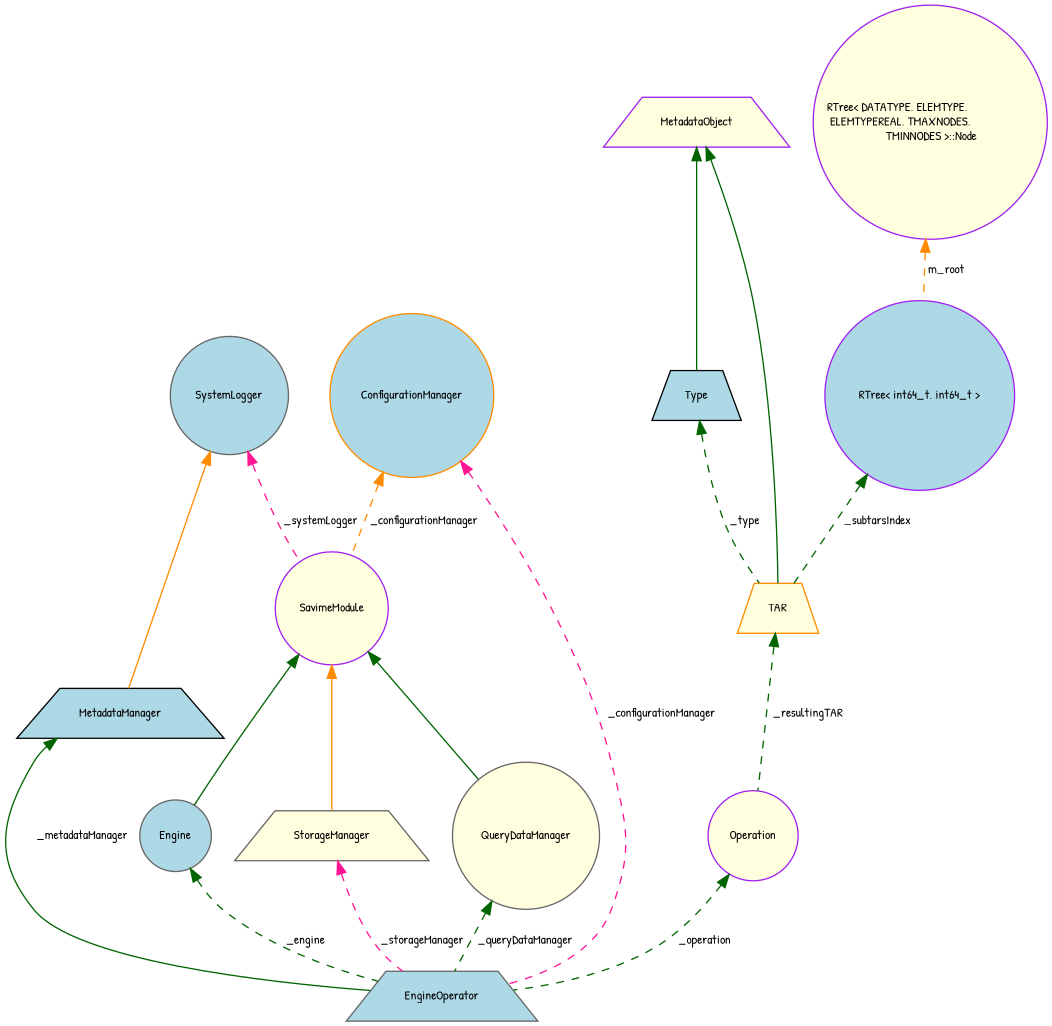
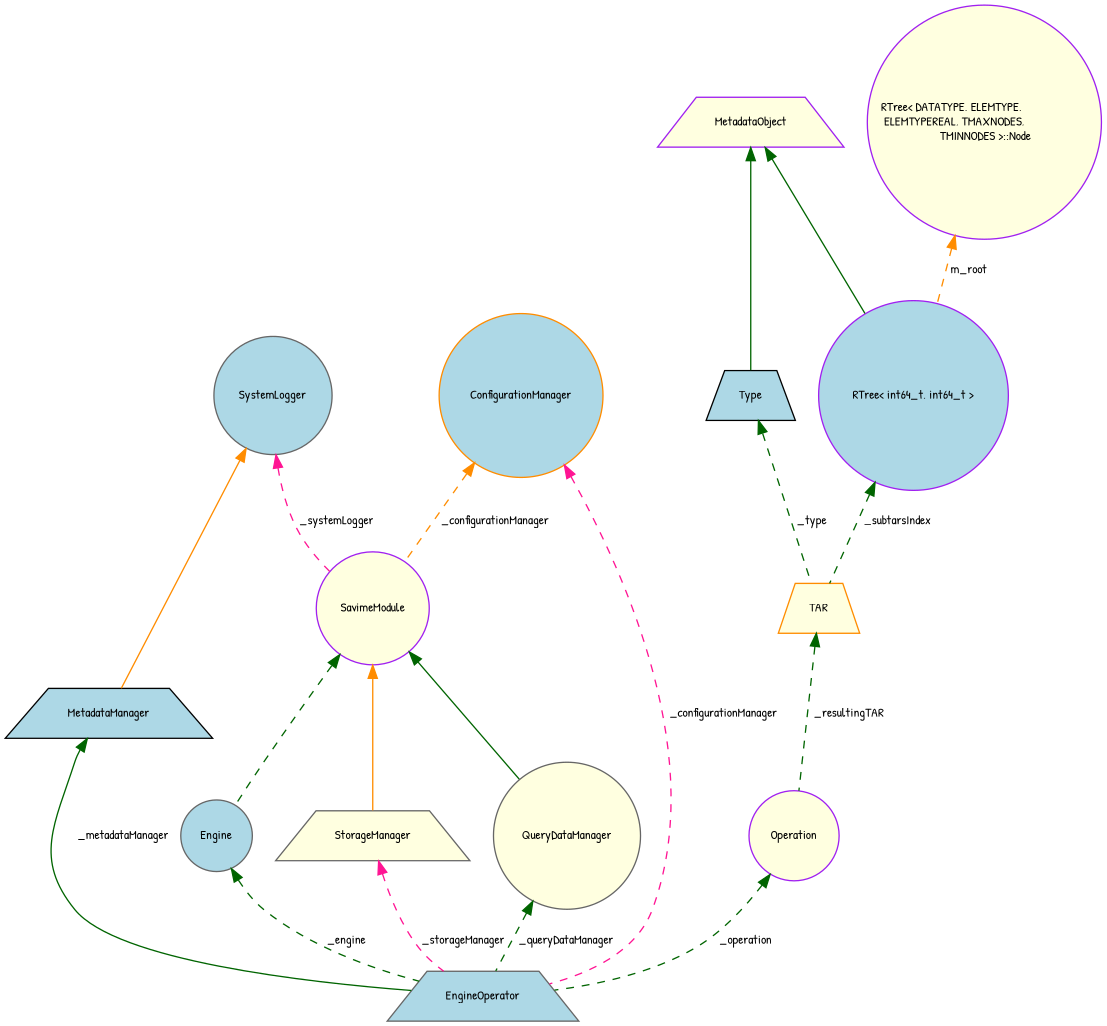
edge "TAR" -> "MetadataObject": now "RTree< int64_t, int64_t >" -> "MetadataObject"
edge "Engine" -> "SavimeModule": style solid -> dashed
